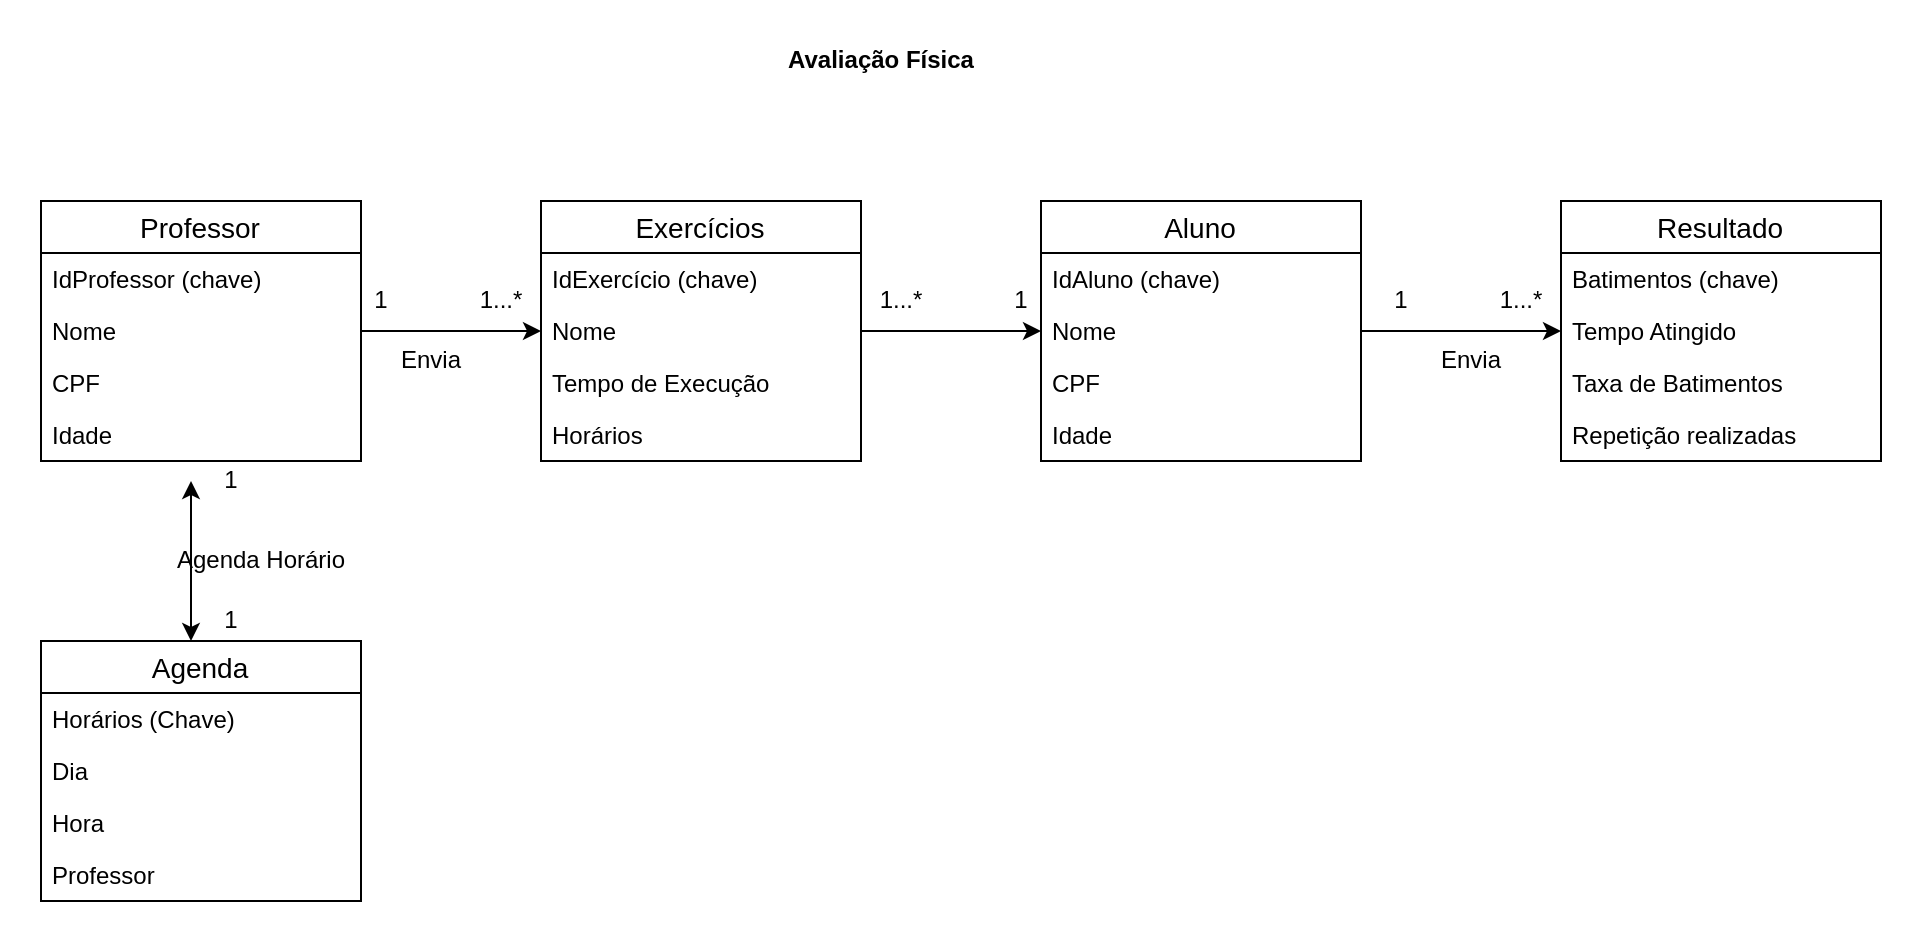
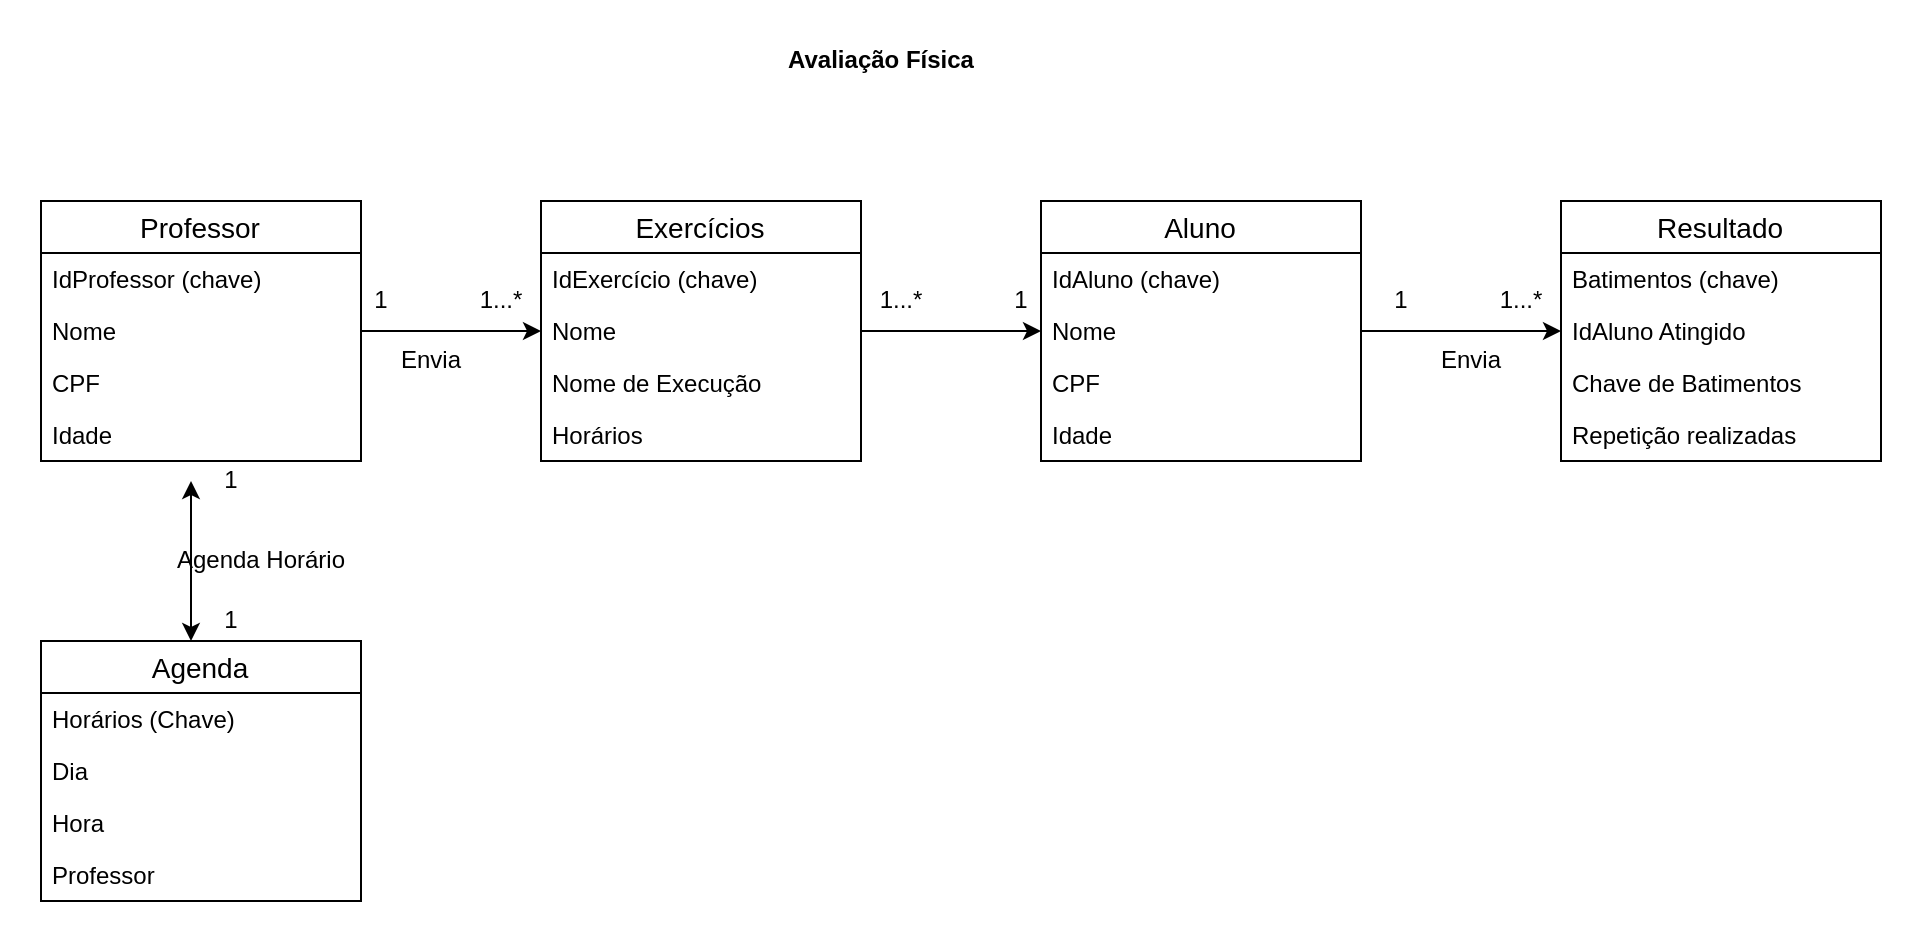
node "Tempo Atingido": label "Tempo Atingido" -> "IdAluno Atingido"
node "Tempo de Execução": label "Tempo de Execução" -> "Nome de Execução"
node "Taxa de Batimentos": label "Taxa de Batimentos" -> "Chave de Batimentos"
